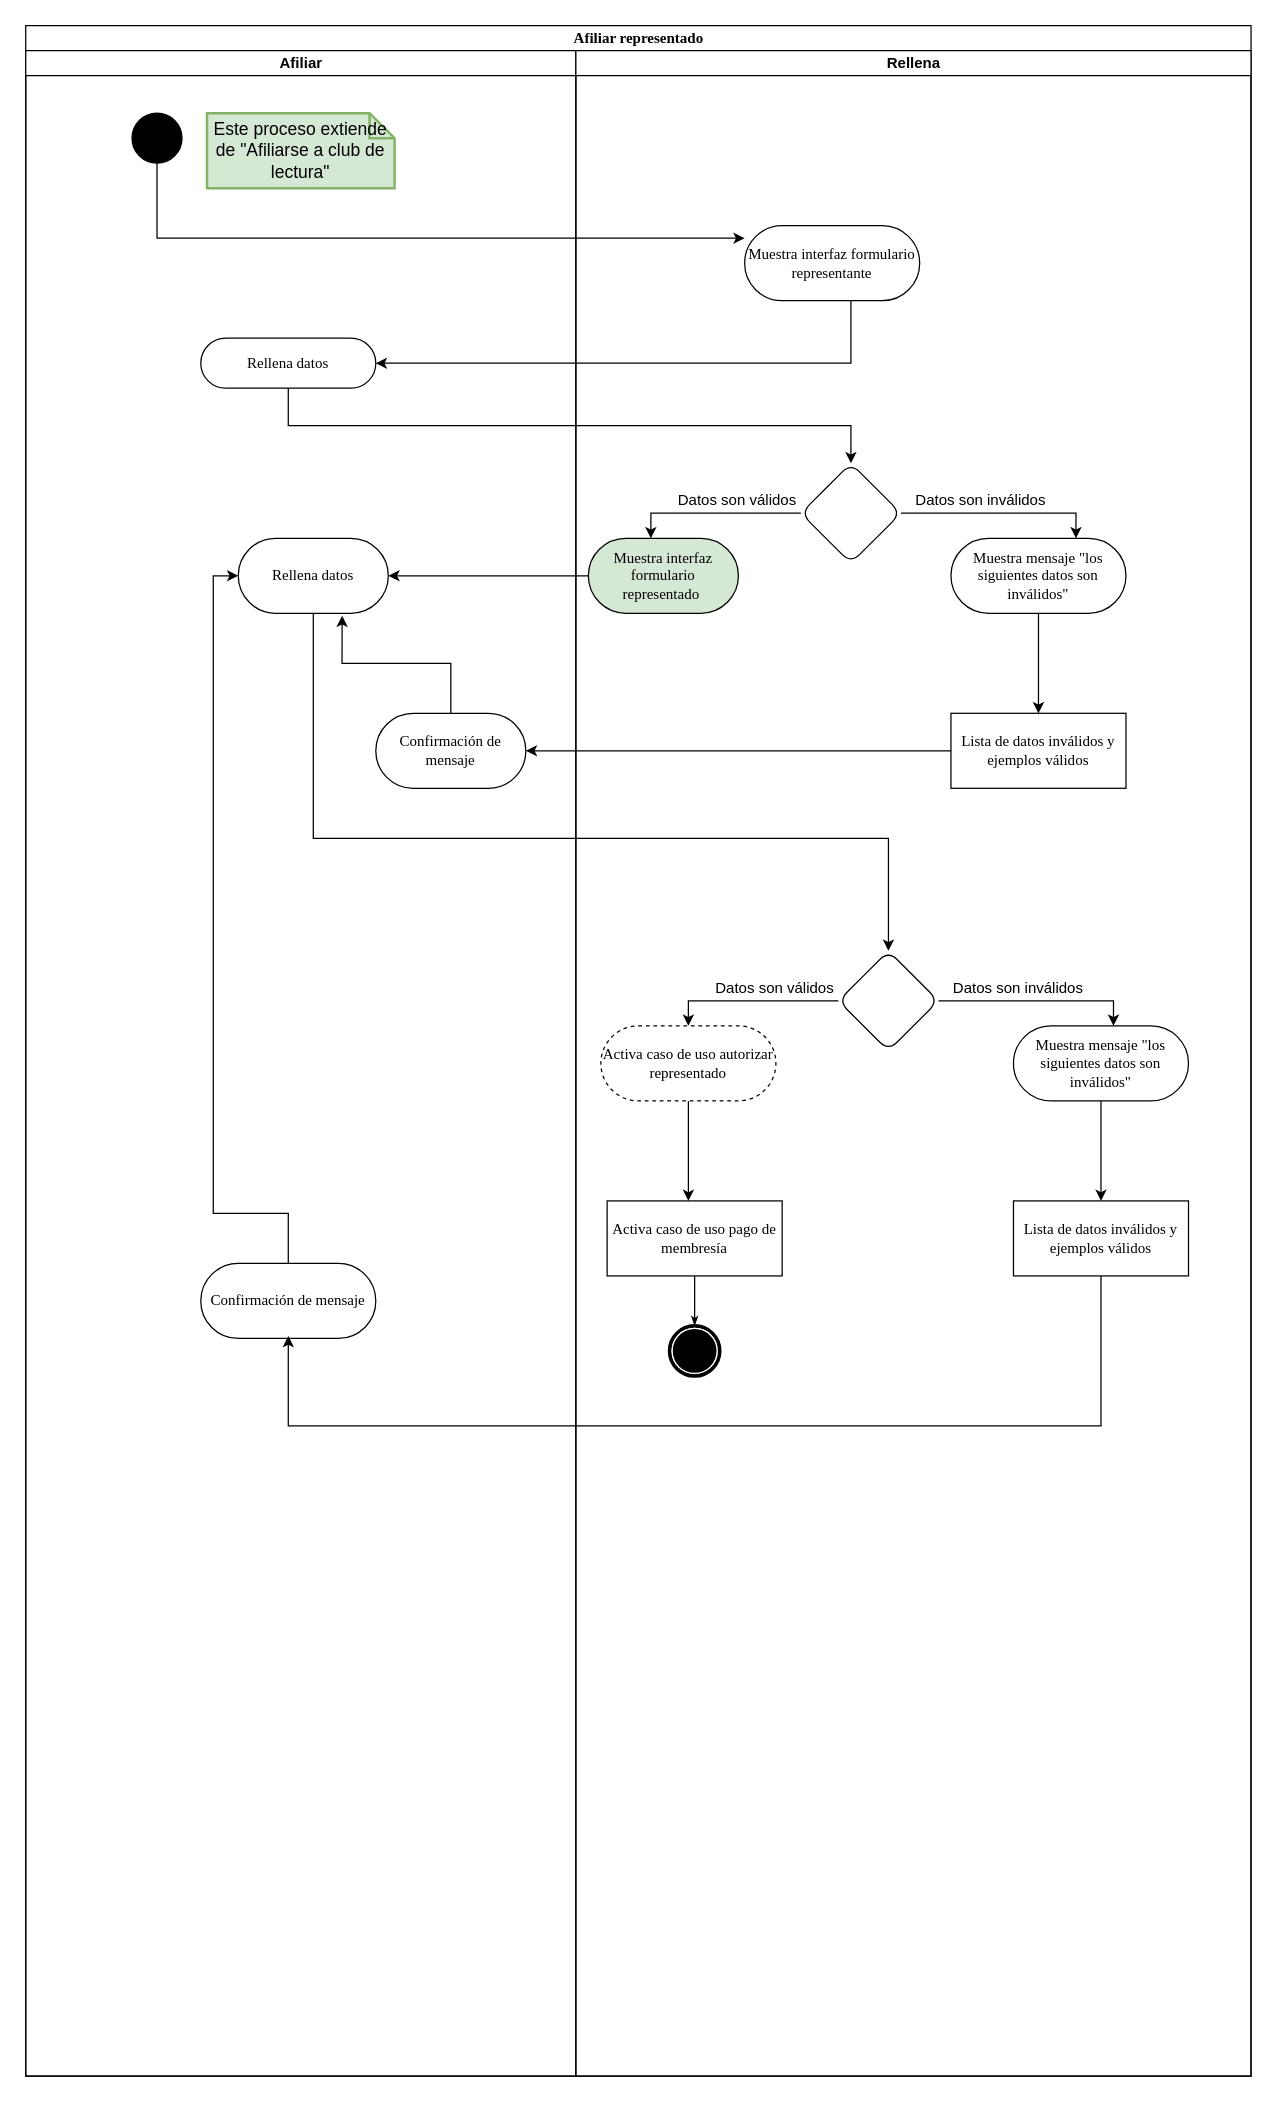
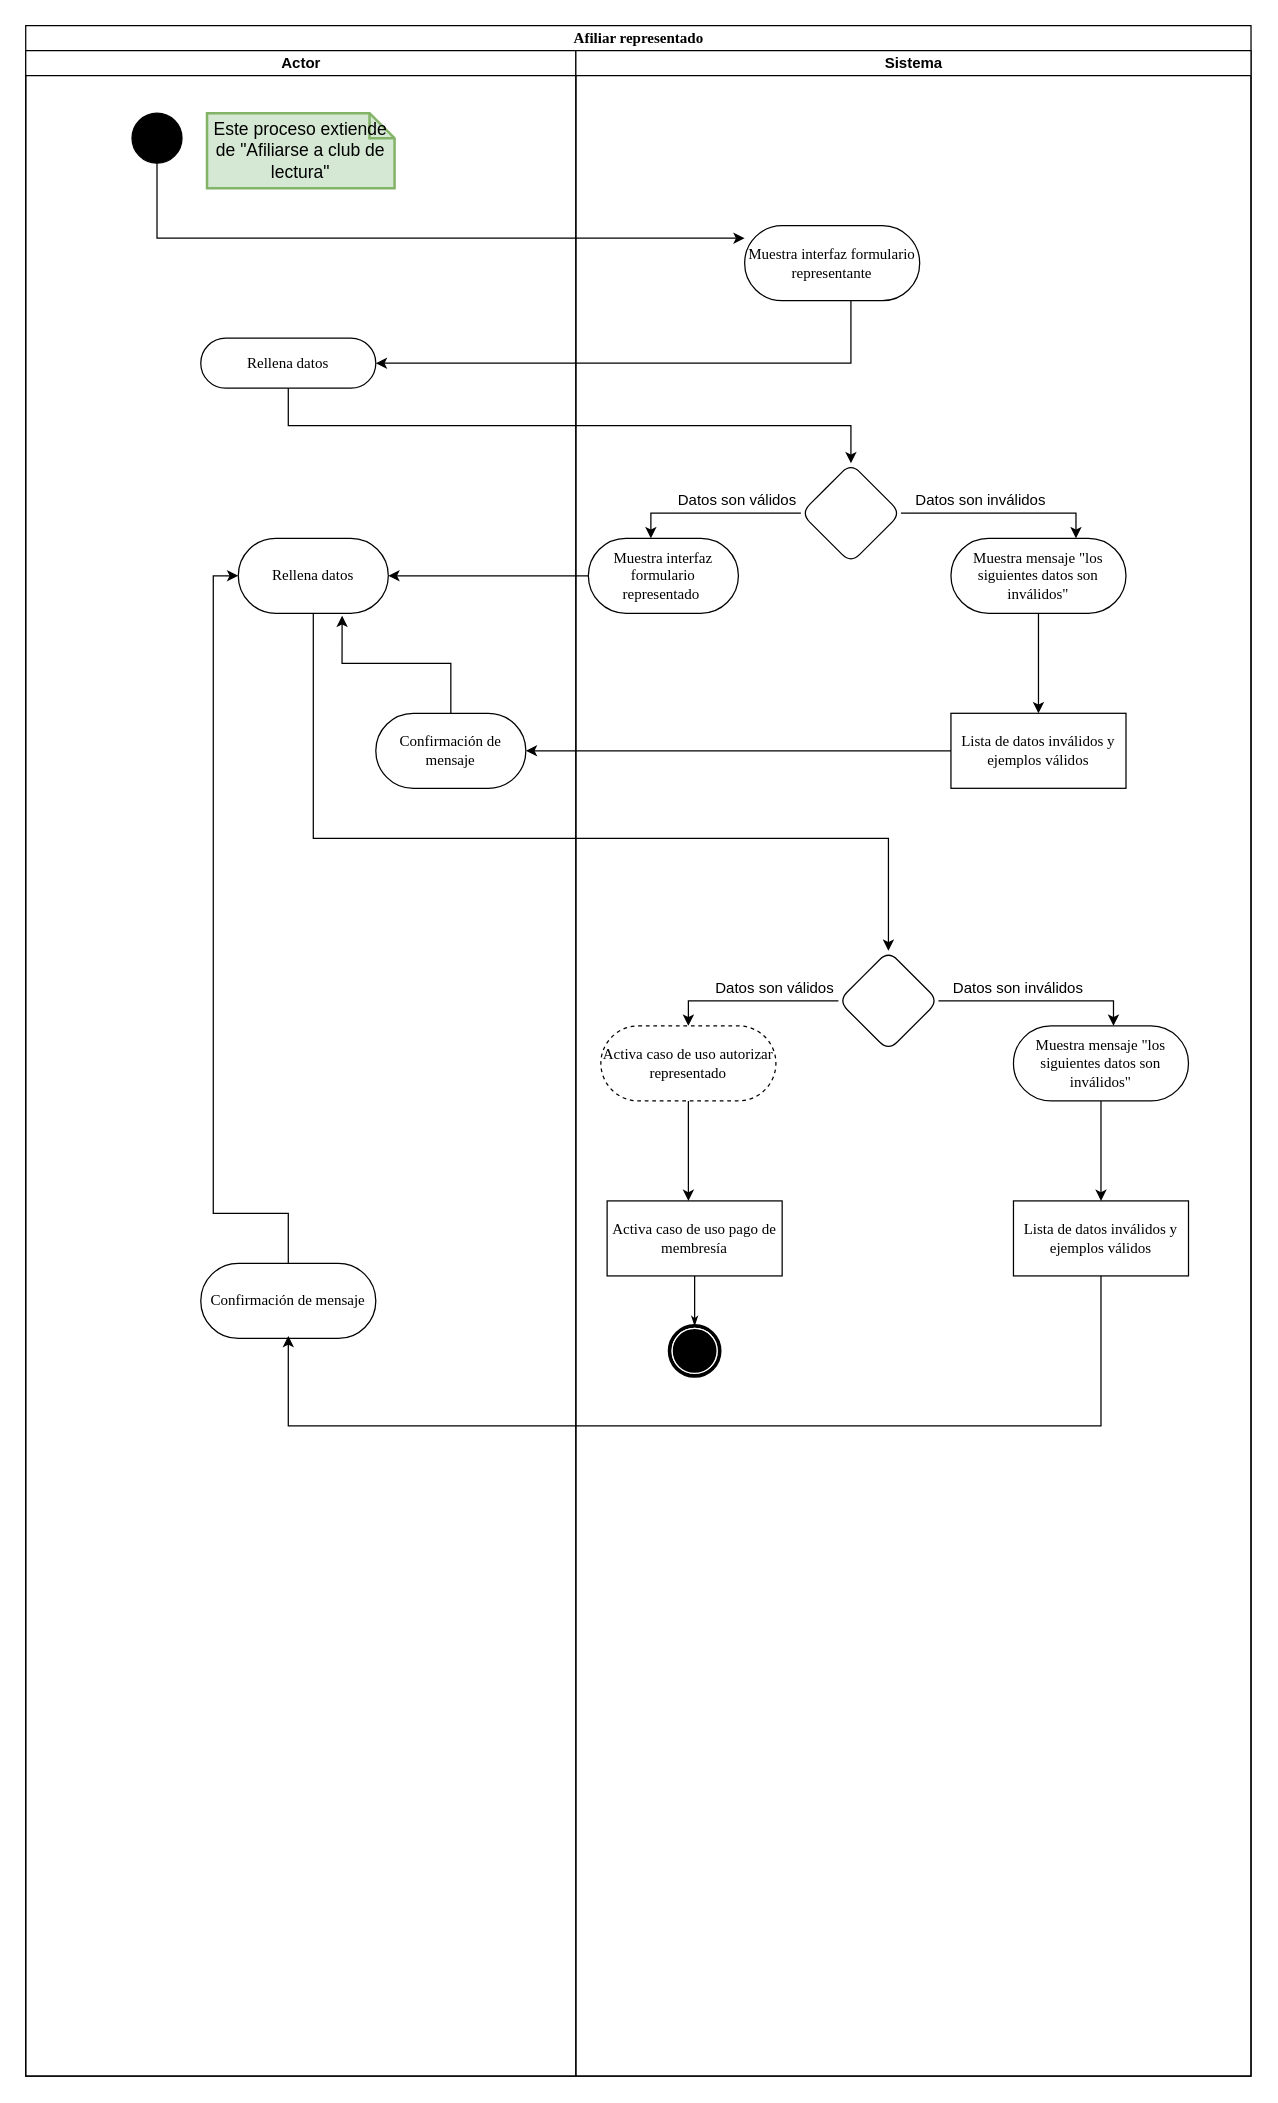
node "Afiliar": label "Afiliar" -> "Actor"
node "Rellena": label "Rellena" -> "Sistema"
node "Muestra interfaz formulario representado": fillcolor #d5e8d4 -> #ffffff
